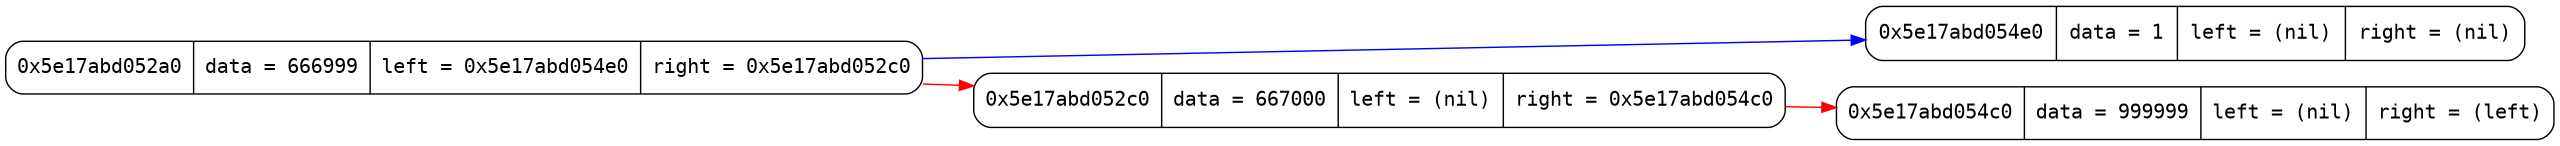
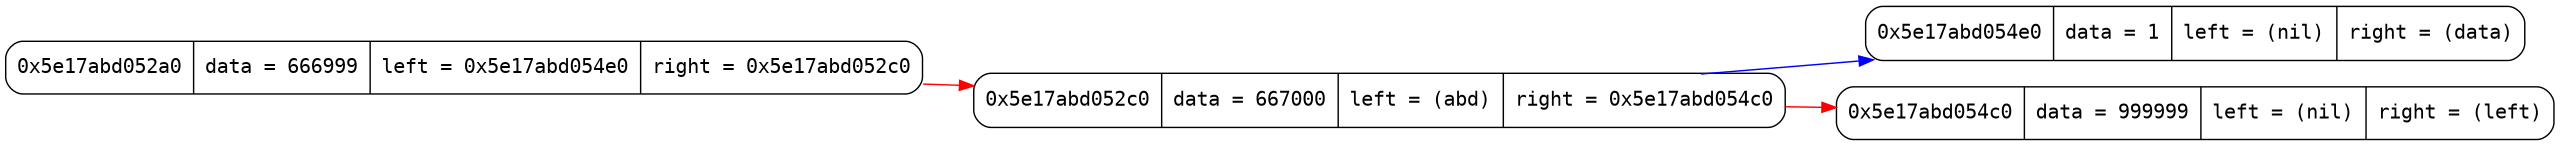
node "0x5e17abd054e0": text "right = (nil)" -> "right = (data)"
edge "0x5e17abd052a0" -> "0x5e17abd054e0": now "0x5e17abd052c0" -> "0x5e17abd054e0"
node "0x5e17abd052c0": text "left = (nil)" -> "left = (abd)"
